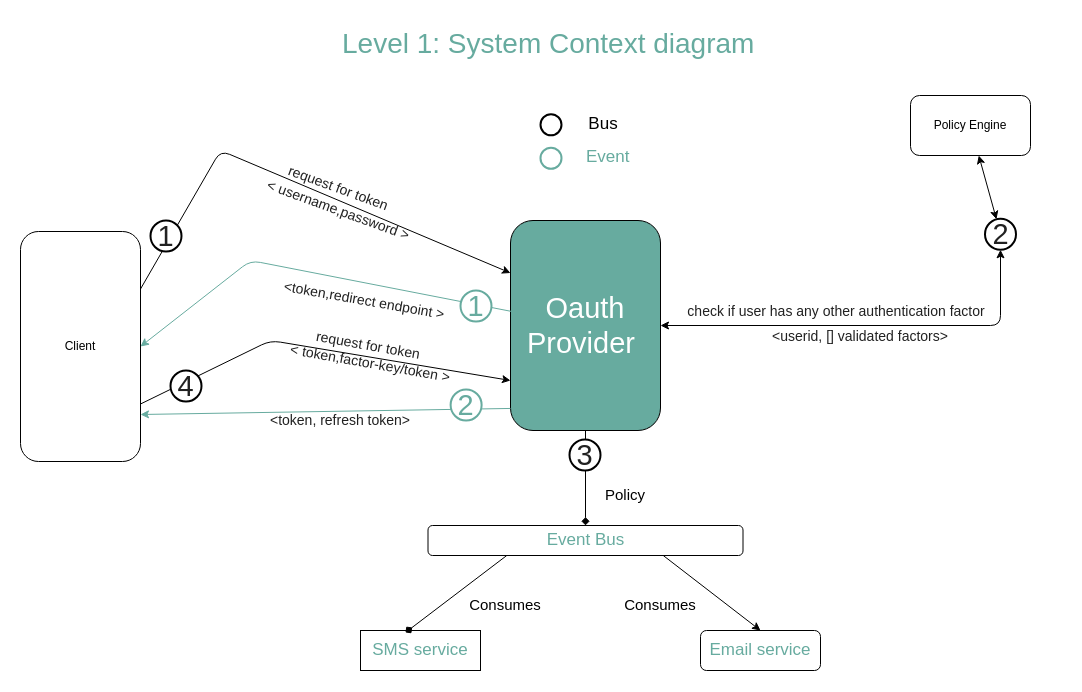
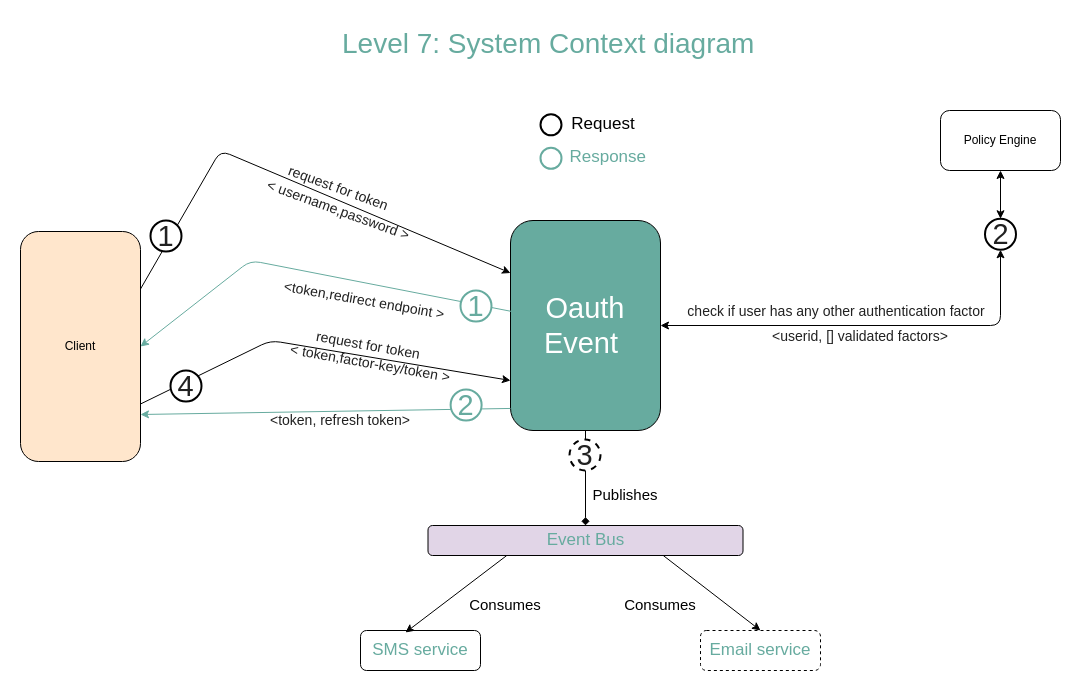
node "Level 1: System Context diagram": label "Level 1: System Context diagram" -> "Level 7: System Context diagram"
node "Bus": label "Bus" -> "Request"
node "Policy Engine": moved (971, 126) -> (1001, 141)
node "Event": label "Event" -> "Response"
node "Oauth Provider": label "Oauth Provider" -> "Oauth Event"
node "Client": fillcolor #ffffff -> #ffe6cc
node "3": style solid -> dashed
node "Policy": label "Policy" -> "Publishes"
node "Event Bus": fillcolor #ffffff -> #e1d5e7
edge "Event Bus" -> "SMS service": arrowhead diamond -> classic
node "SMS service": shape rectangle -> rounded rectangle
node "Email service": style solid -> dashed
